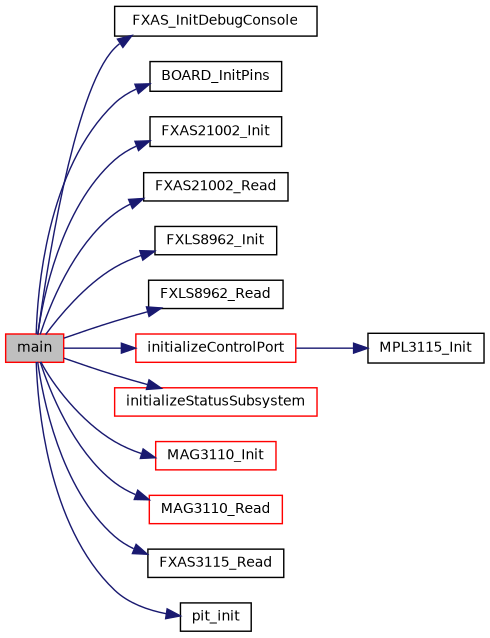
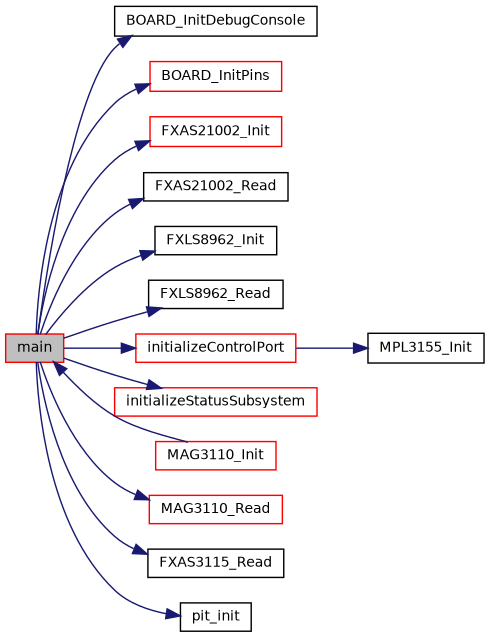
node "FXAS_InitDebugConsole": label "FXAS_InitDebugConsole" -> "BOARD_InitDebugConsole"
node "BOARD_InitPins": color black -> red
node "FXAS21002_Init": color black -> red
node "MPL3115_Init": label "MPL3115_Init" -> "MPL3155_Init"
edge "main" -> "MAG3110_Init": reversed
